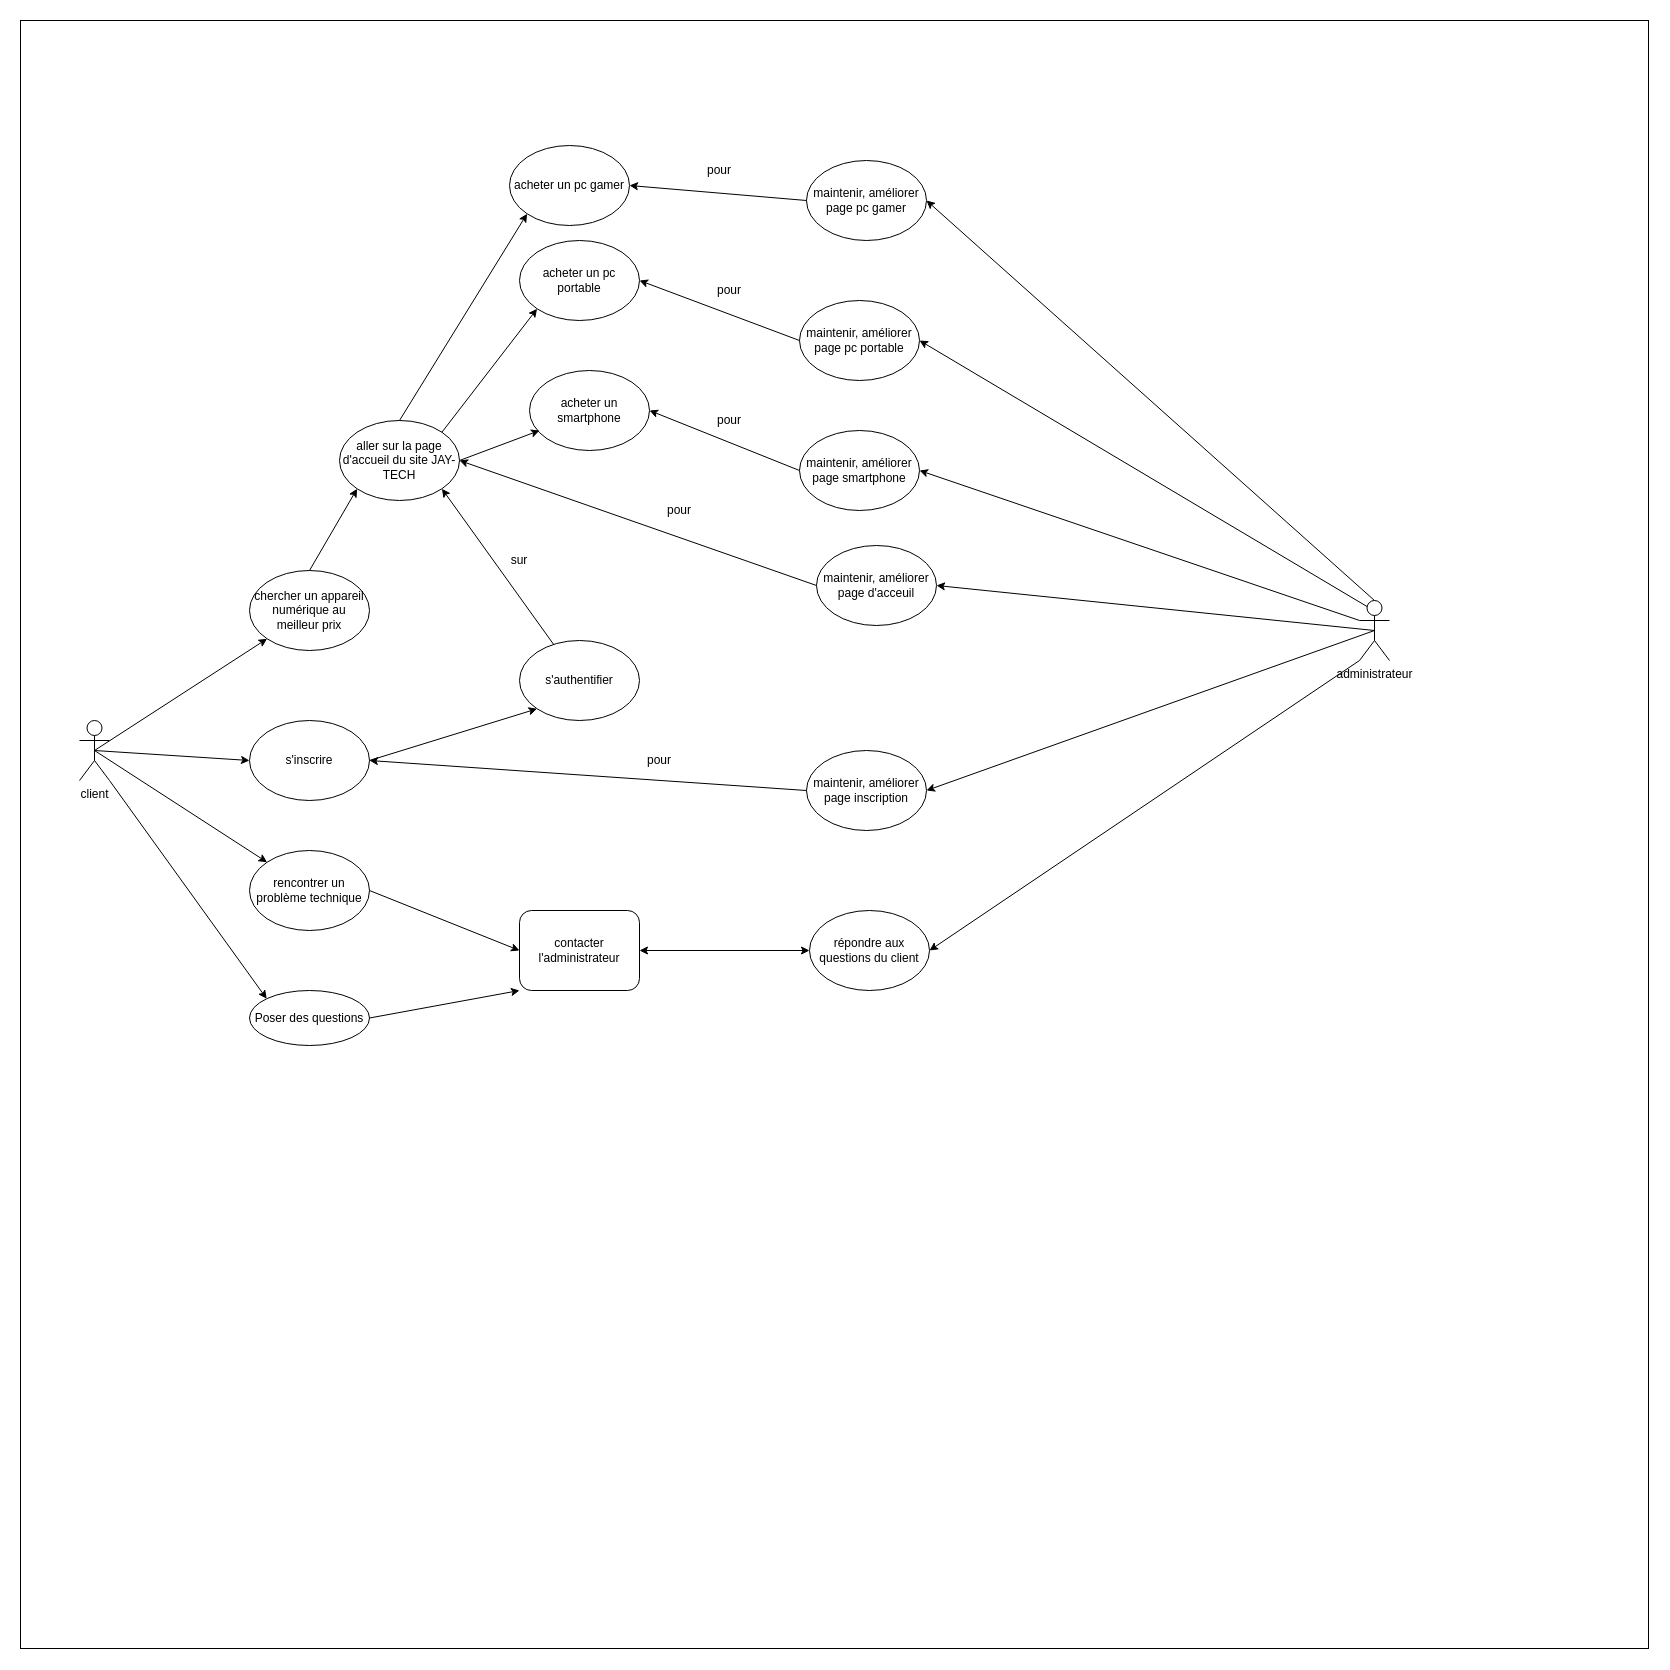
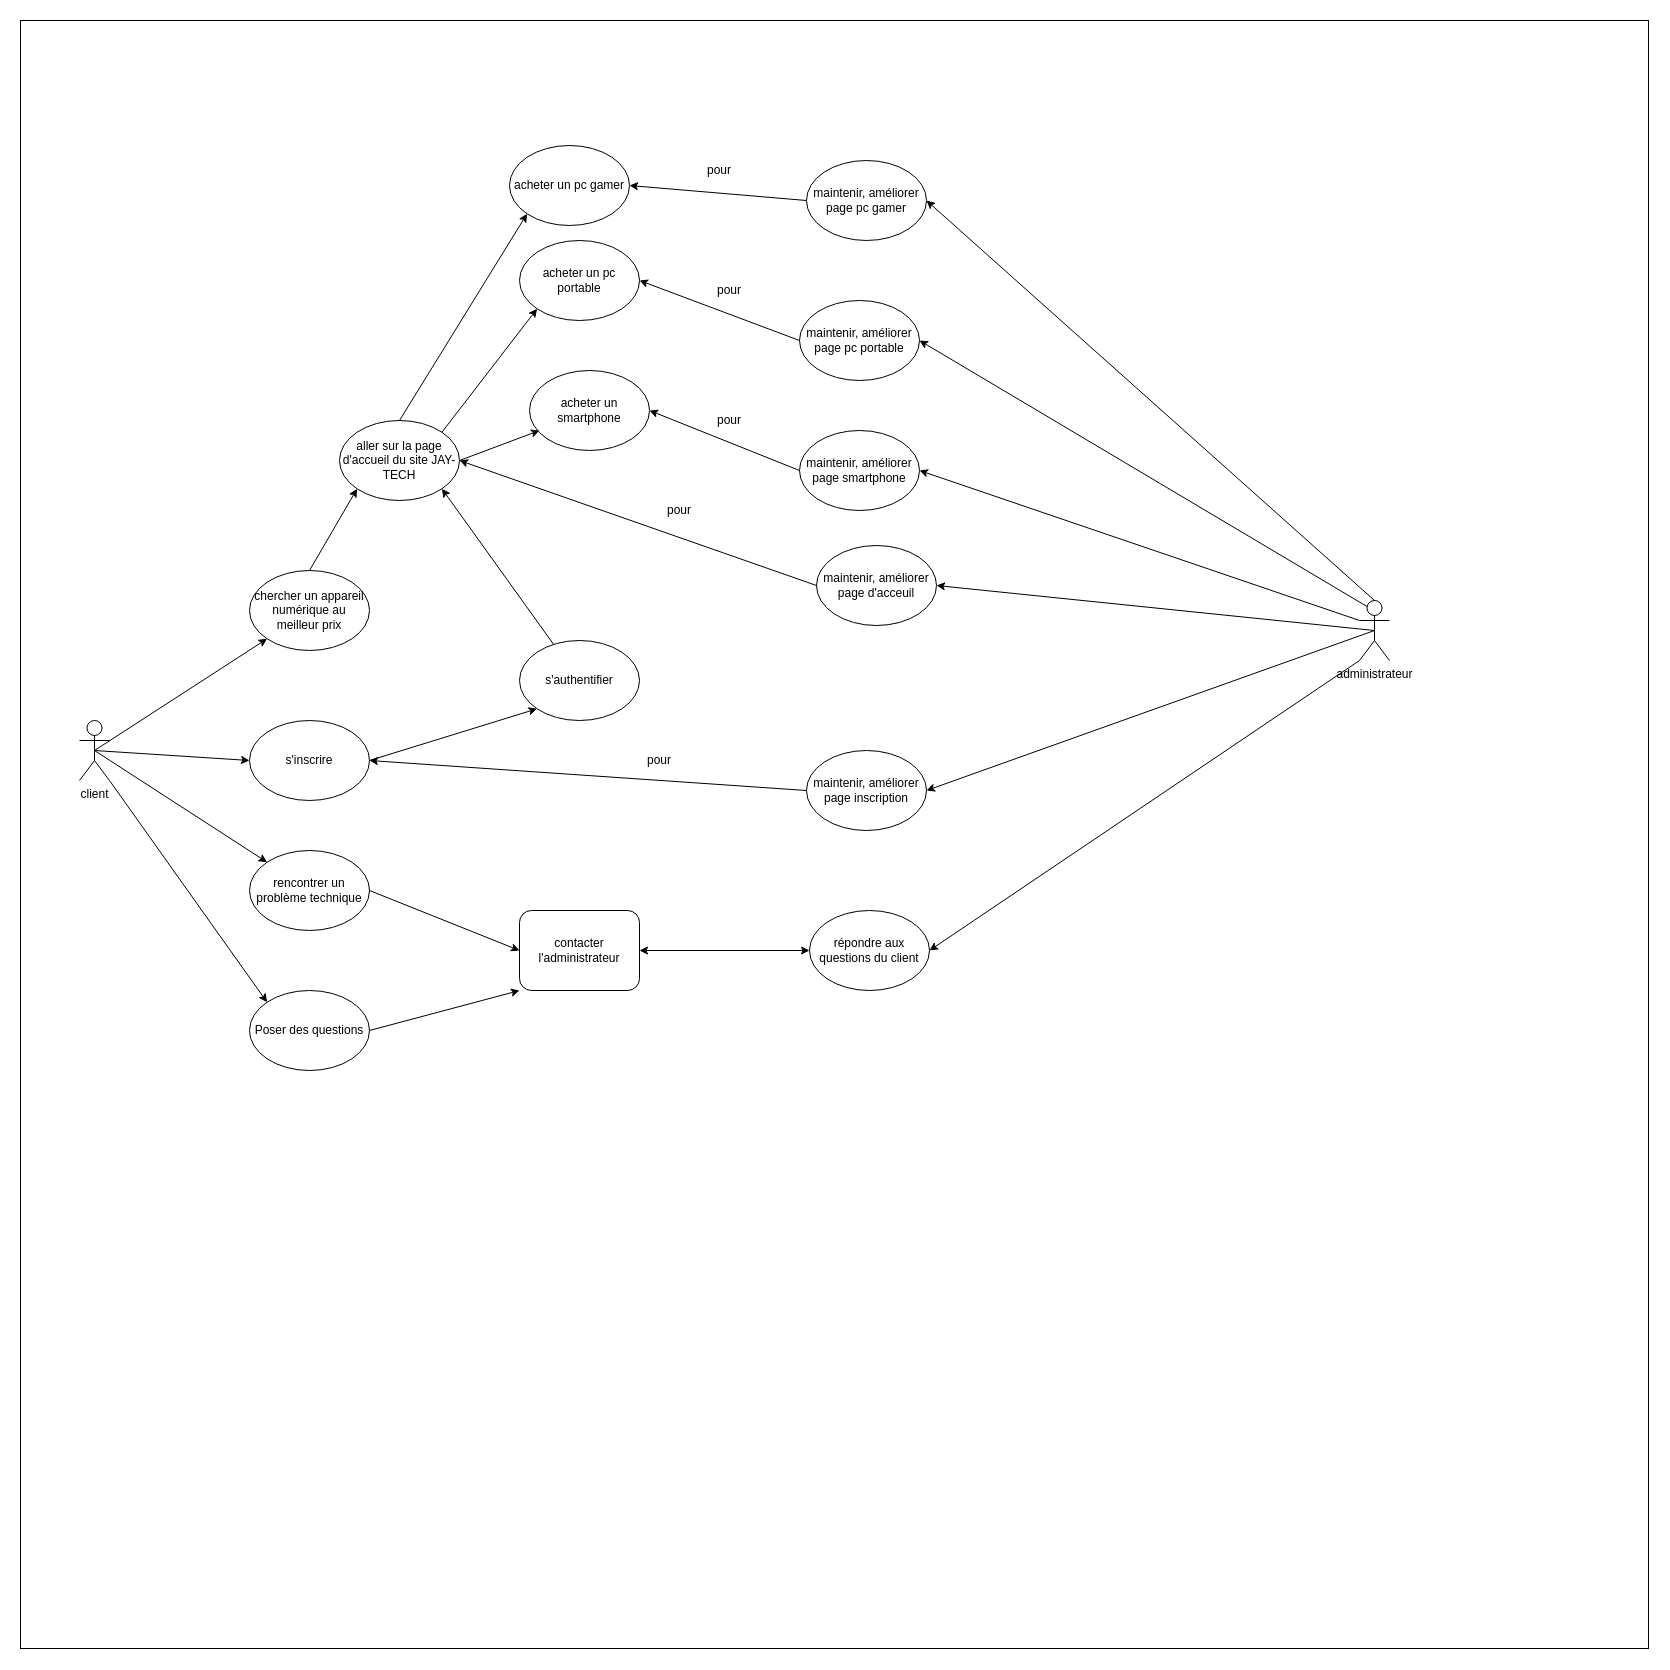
node "sur": removed
node "Poser des questions": size 120x55 -> 120x80
